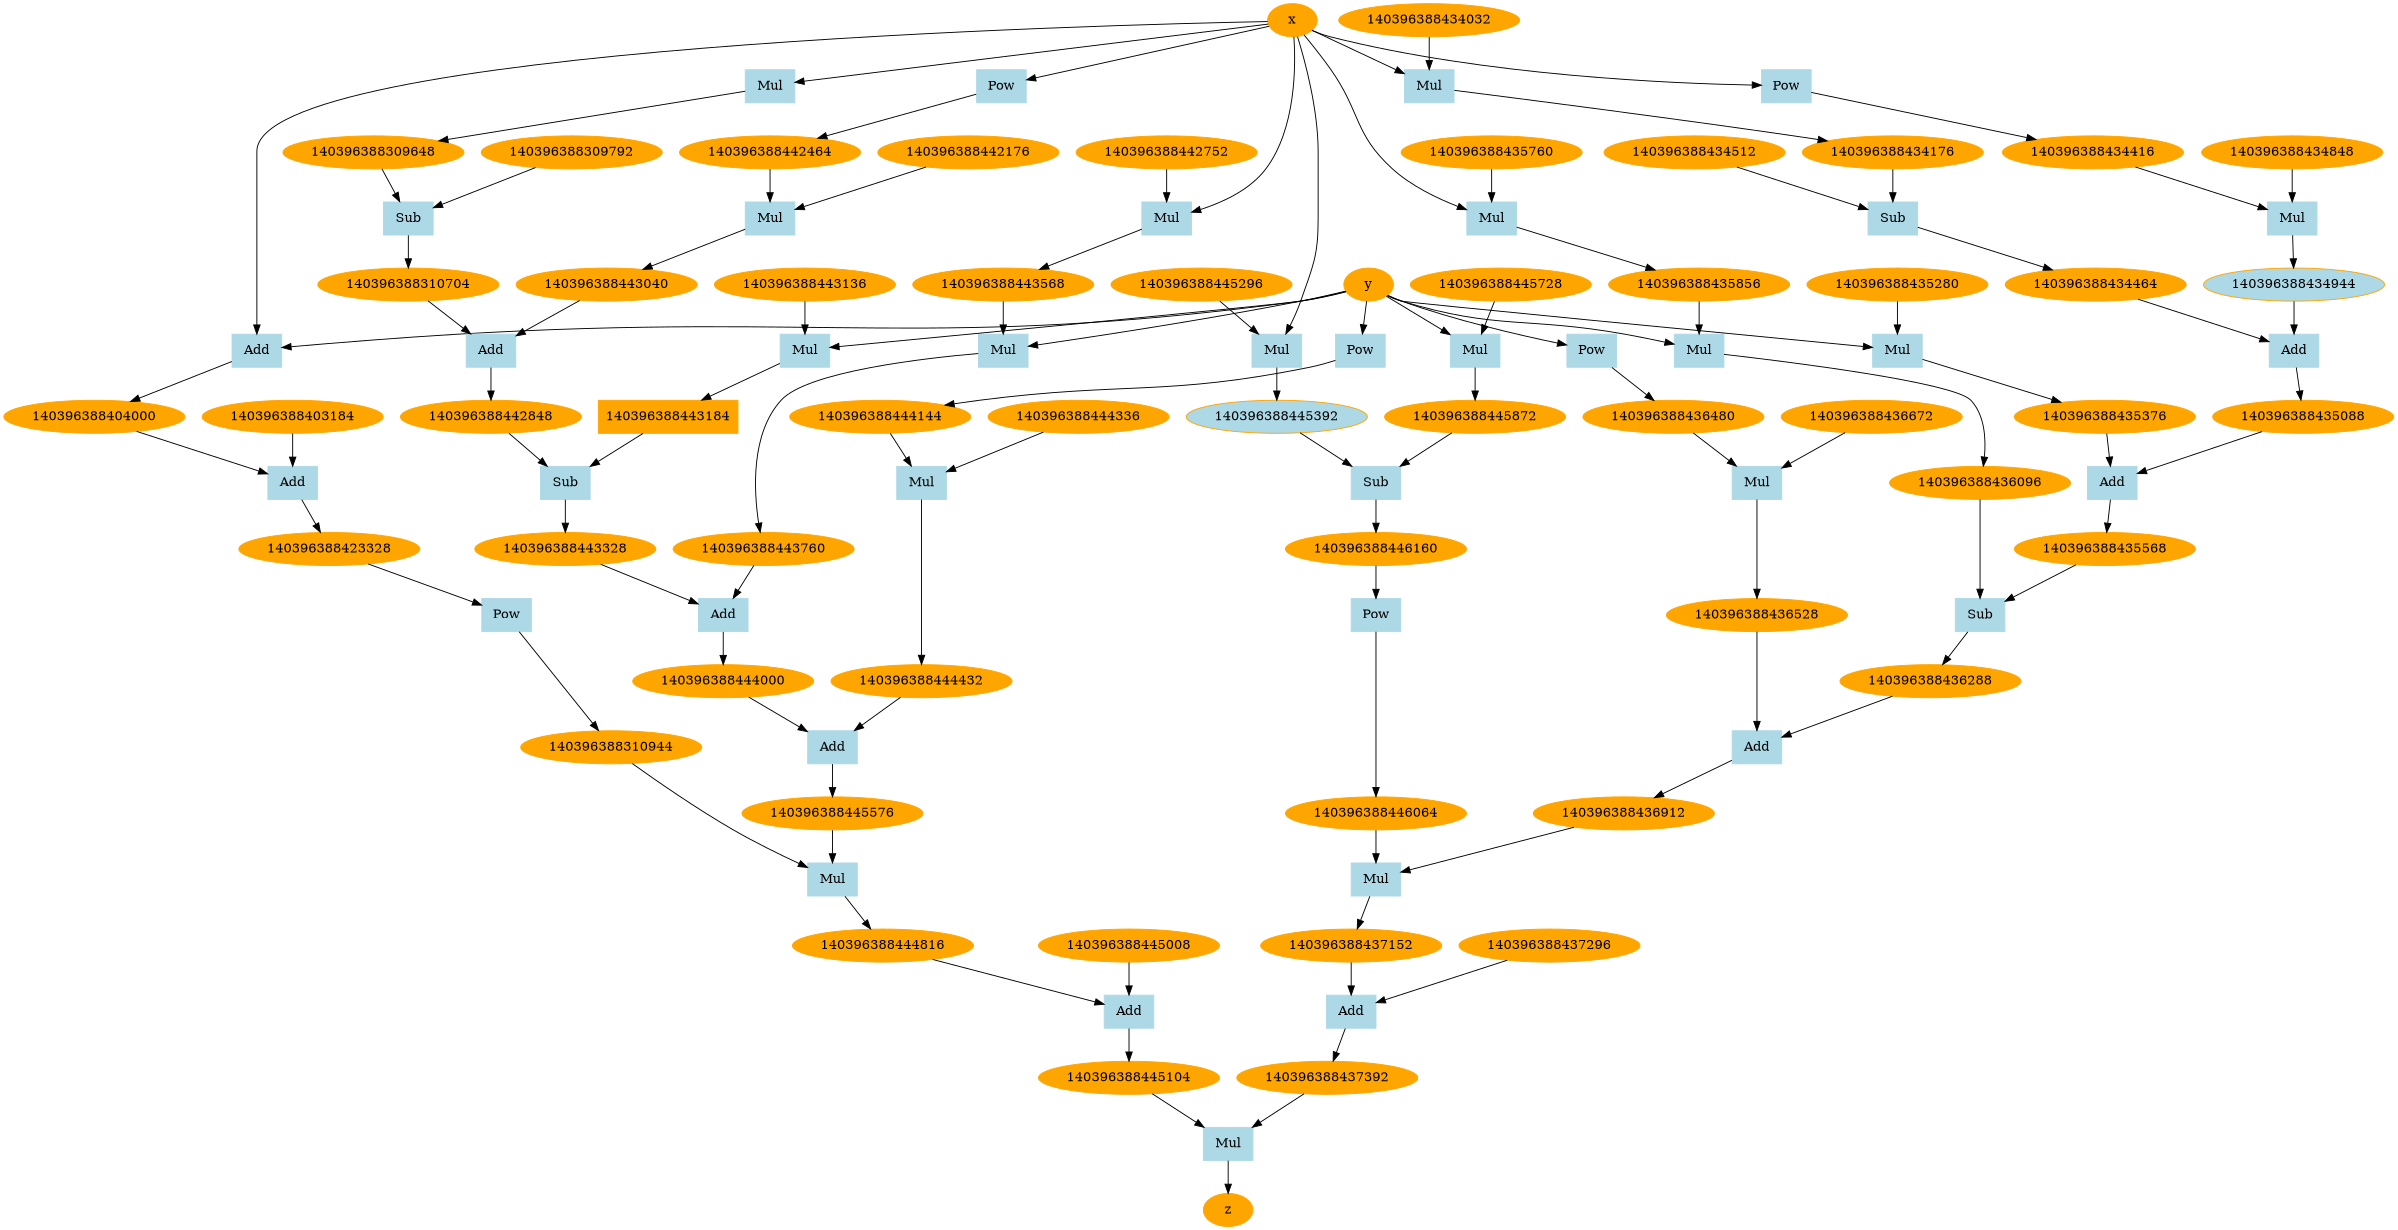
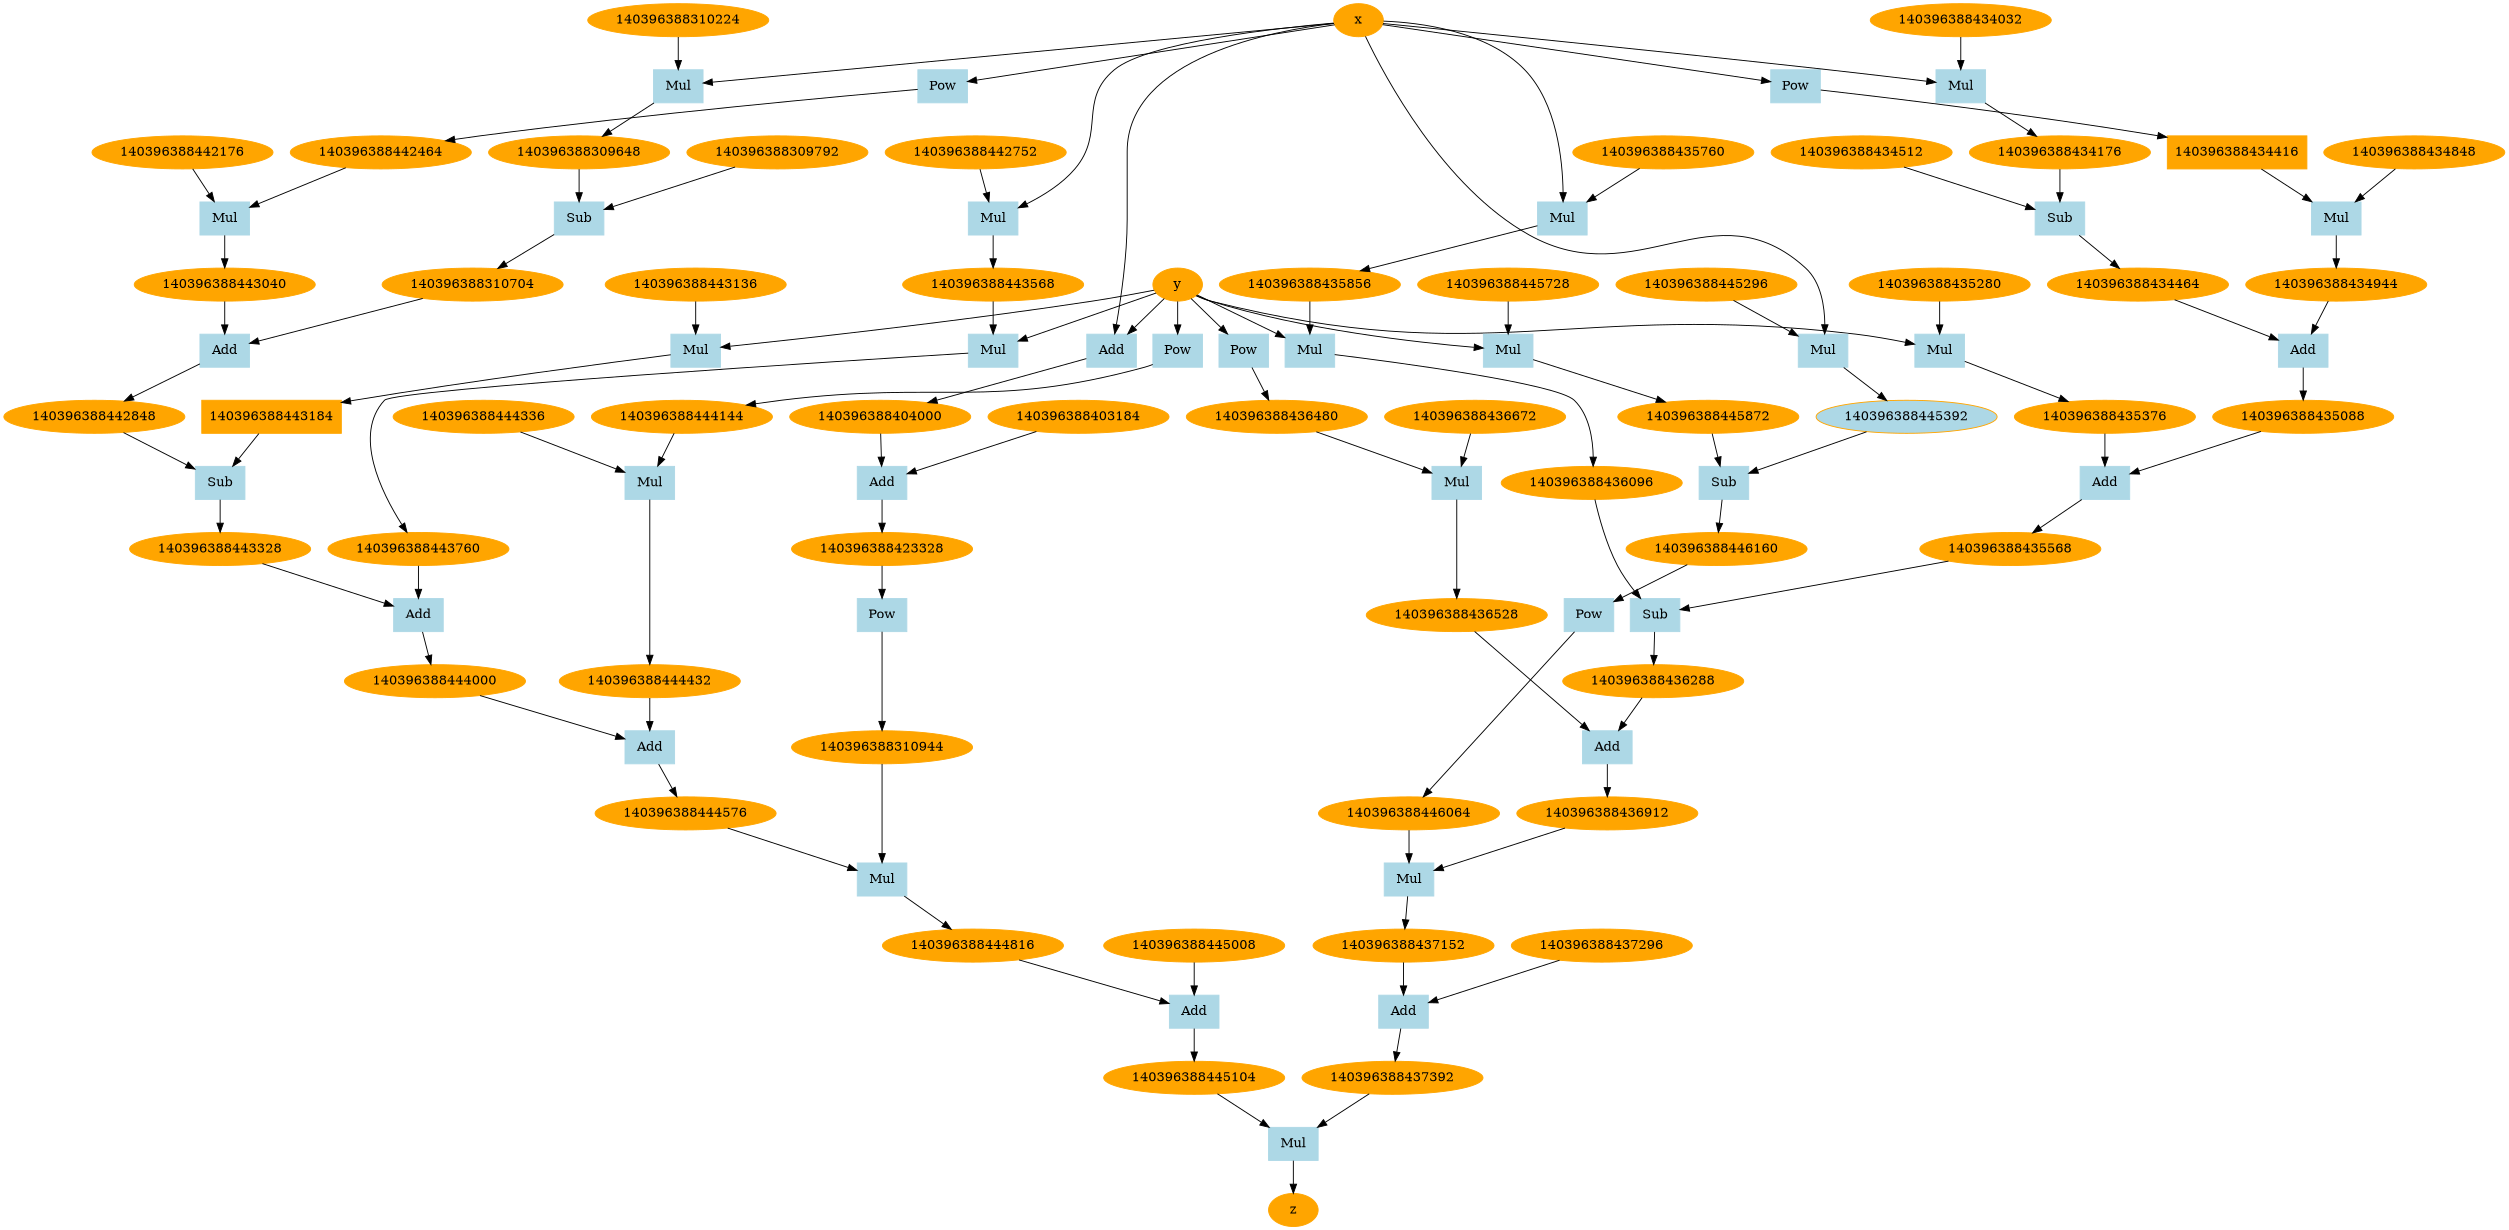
node "140396388310224": added
node "140396388434416": shape ellipse -> box
node "140396388434944": fillcolor lightblue -> orange
node "140396388445576": label "140396388445576" -> "140396388444576"
